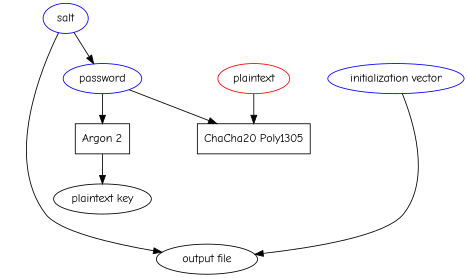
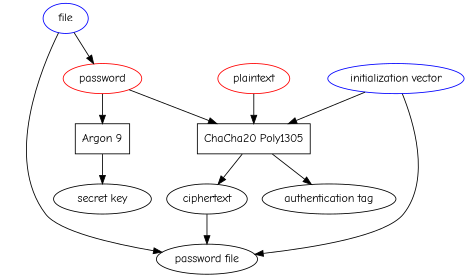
node "salt": label "salt" -> "file"
node "password": color blue -> red
edge "initialization vector" -> "ChaCha20 Poly1305": added
node "Argon 2": label "Argon 2" -> "Argon 9"
node "plaintext key": label "plaintext key" -> "secret key"
node "ciphertext": added
node "authentication tag": added
node "output file": label "output file" -> "password file"
